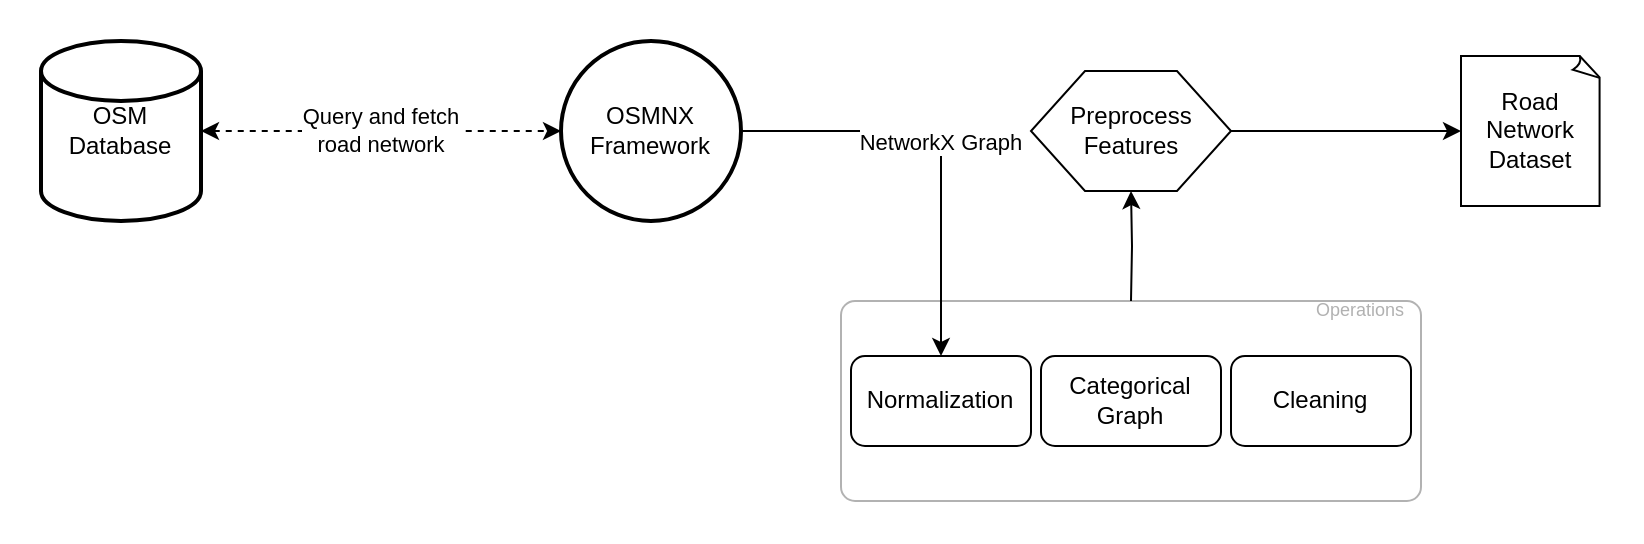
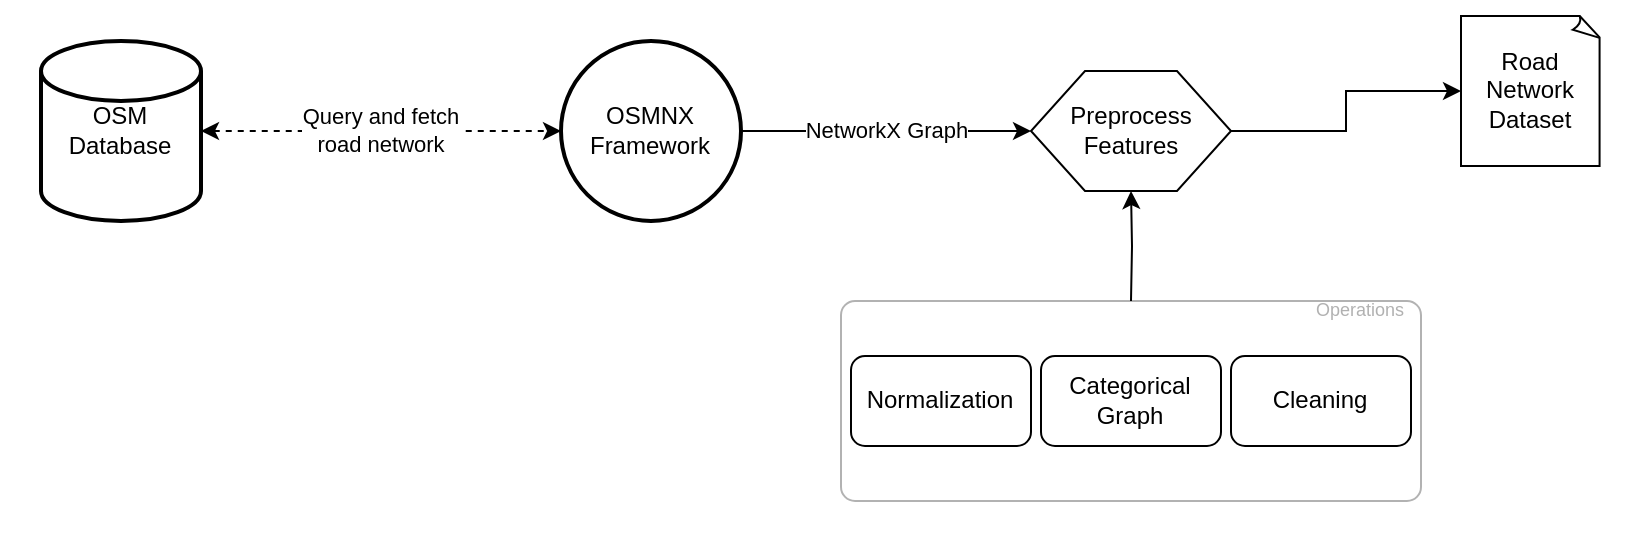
node "Road Network Dataset": moved (1531, 131) -> (1531, 91)
edge "OSMNX Framework" -> "Normalization": now "OSMNX Framework" -> "Preprocess Features"
